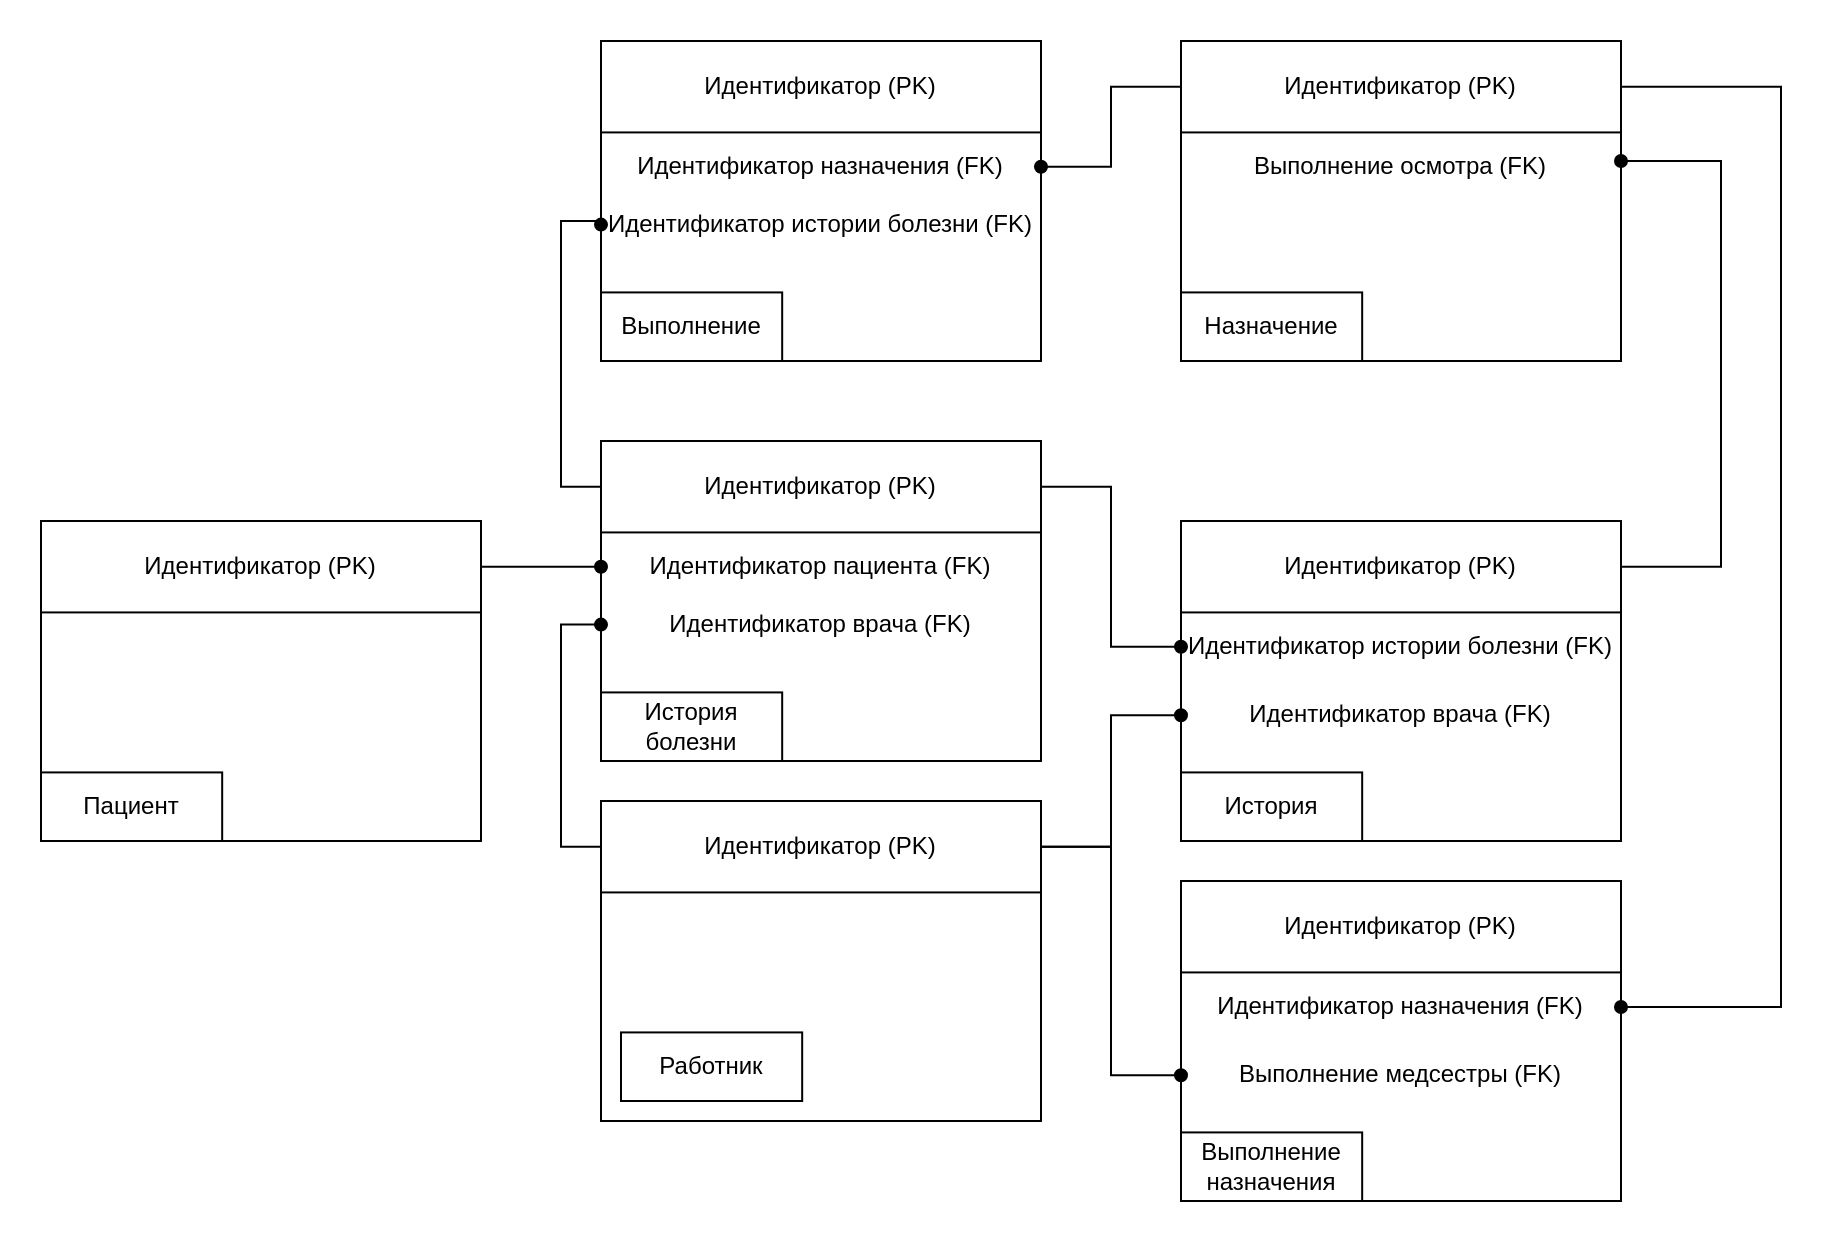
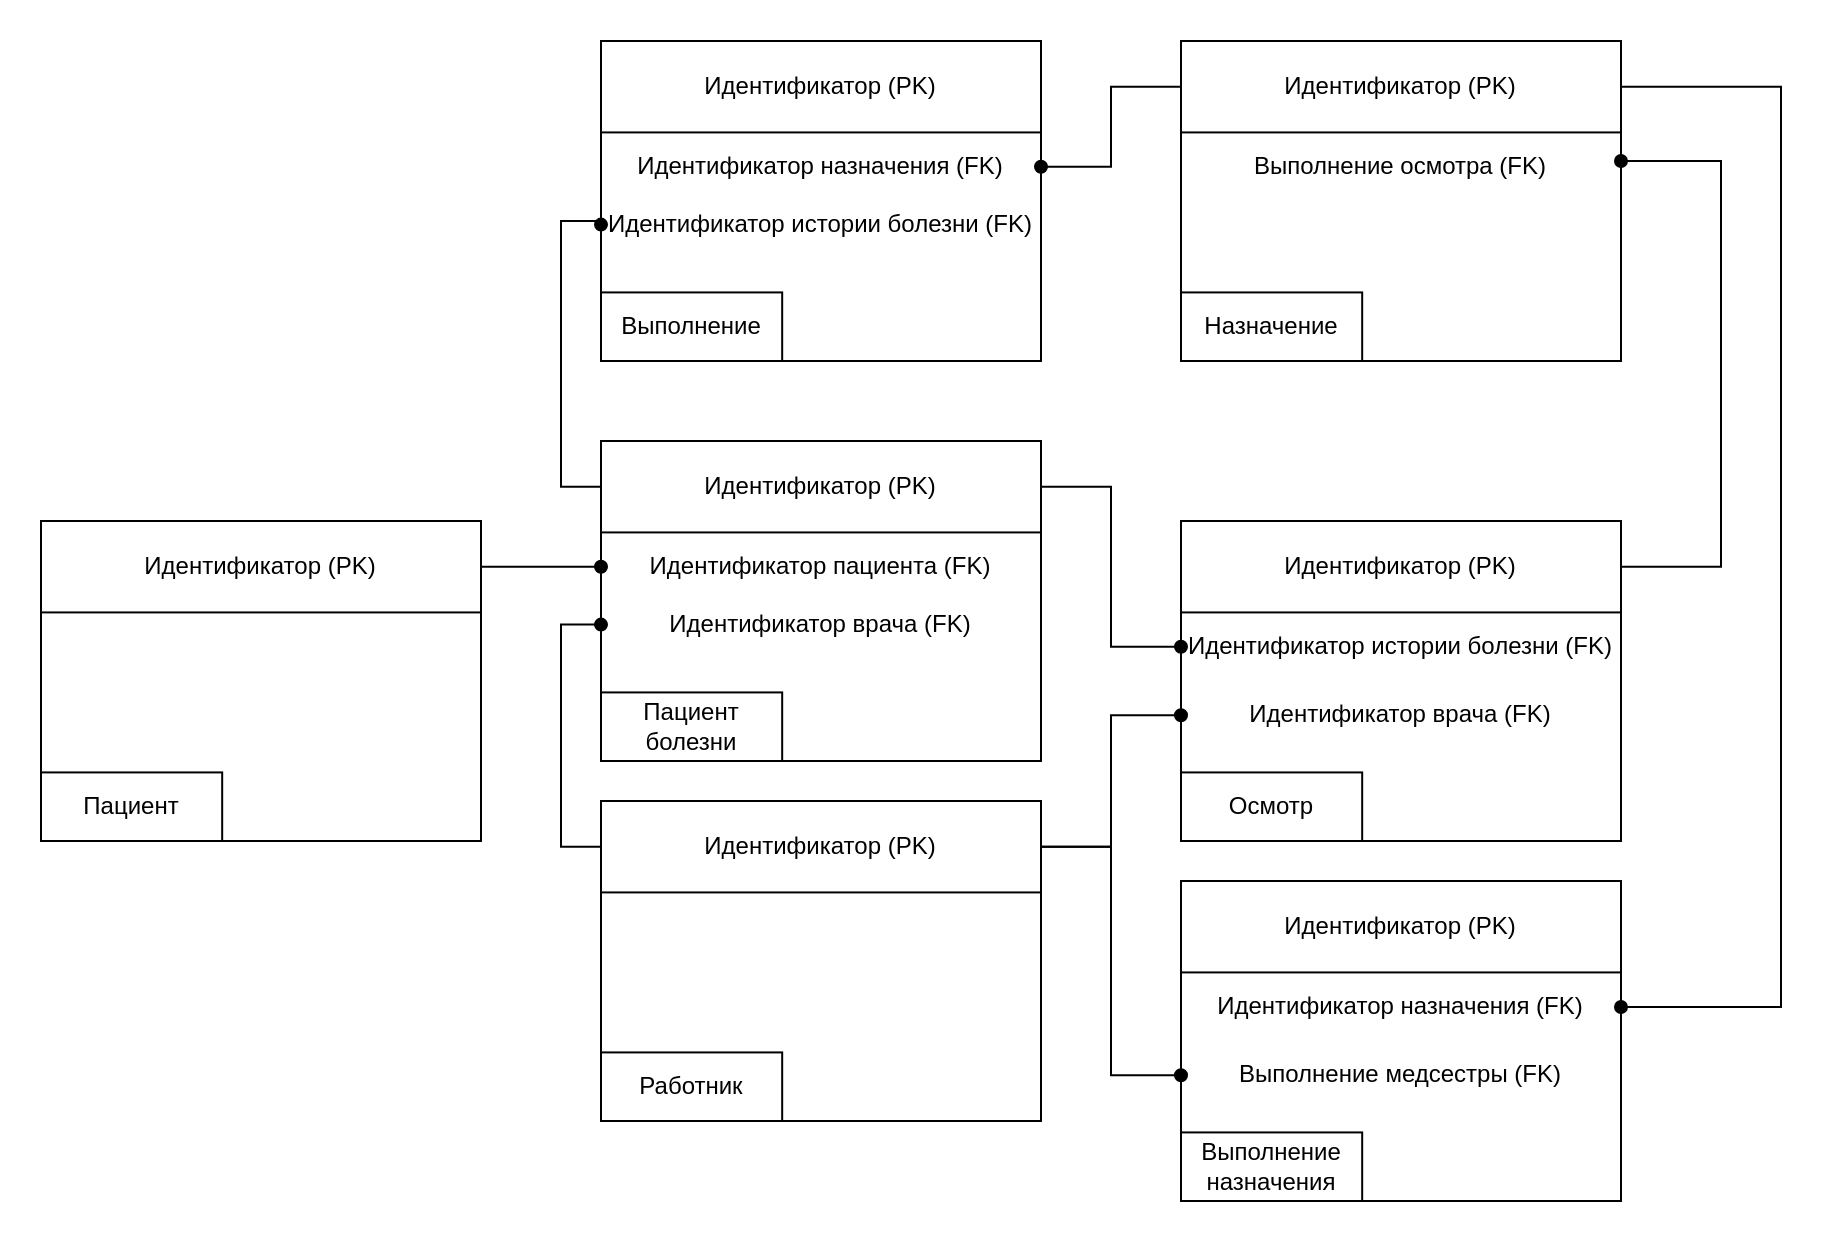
node "История болезни": label "История болезни" -> "Пациент болезни"
node "История": label "История" -> "Осмотр"
node "Работник": moved (712, 1067) -> (692, 1087)
